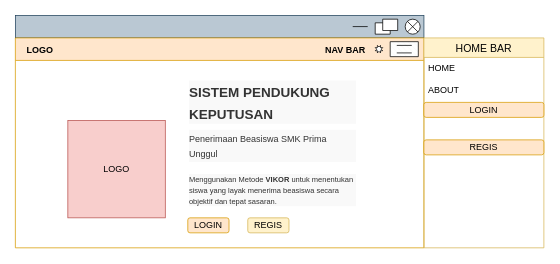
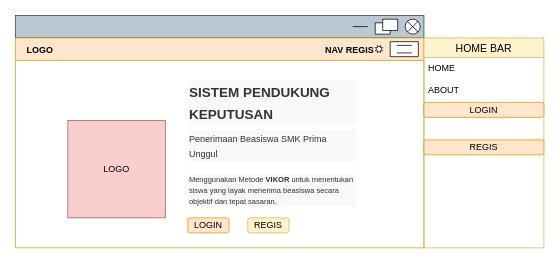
node "LOGO NAV BAR": label "LOGO NAV BAR" -> "LOGO NAV REGIS"
